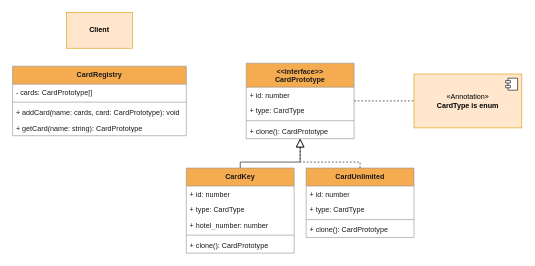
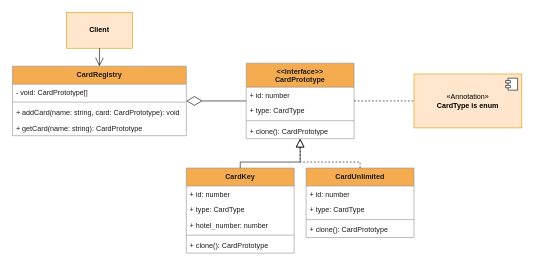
edge "Client" -> "CardRegistry": added
node "- cards: CardPrototype[]": label "- cards: CardPrototype[]" -> "- void: CardPrototype[]"
edge "<<interface>> CardPrototype" -> "CardRegistry": added
node "+ addCard(name: cards, card: CardPrototype): void": label "+ addCard(name: cards, card: CardPrototype): void" -> "+ addCard(name: string, card: CardPrototype): void"
